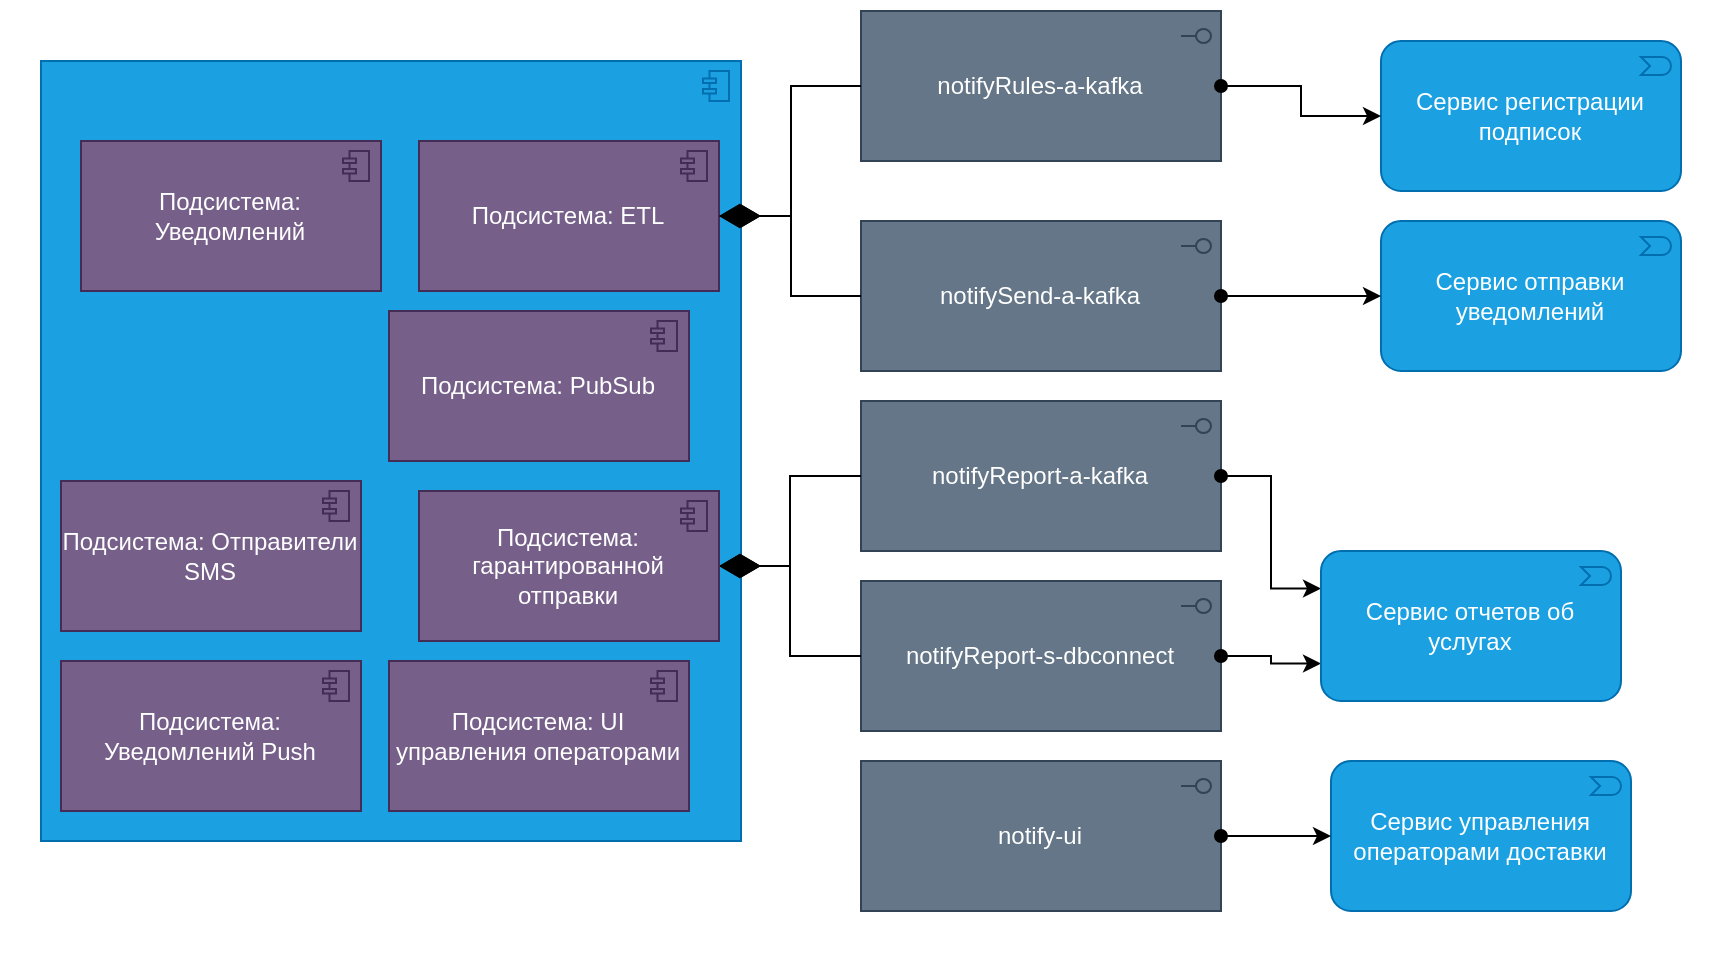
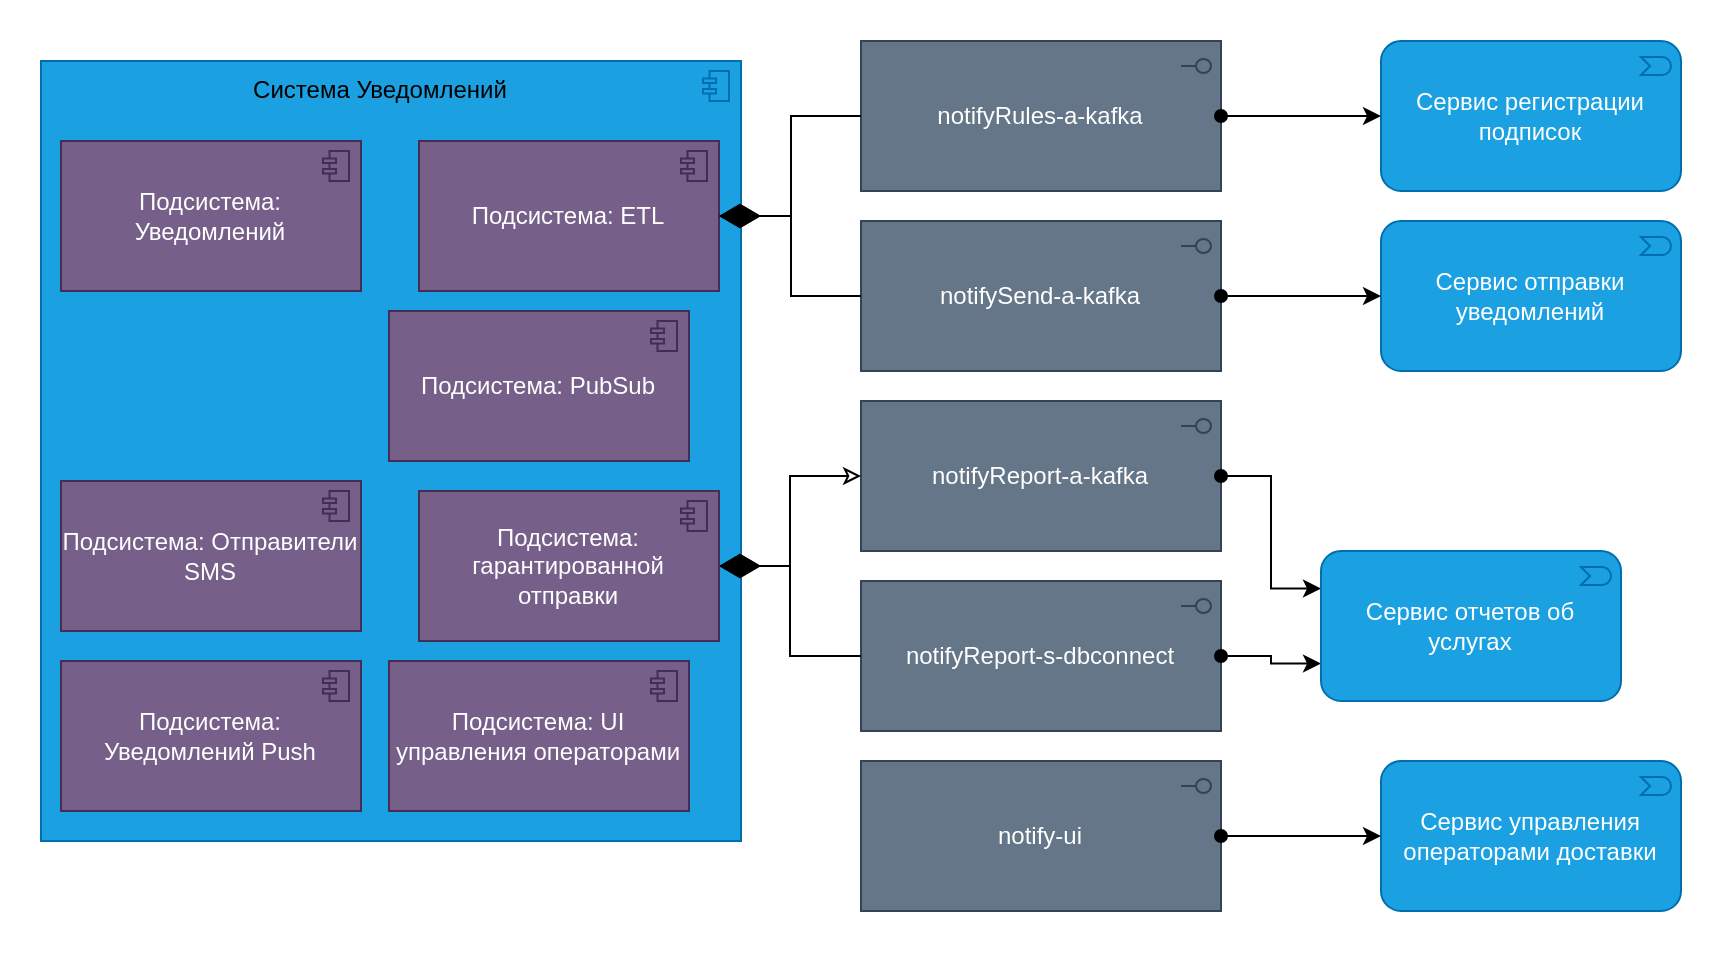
node "notifyRules-a-kafka": moved (1041, 86) -> (1041, 116)
node "Система Уведомлений": added
node "Подсистема: Уведомлений": moved (231, 216) -> (211, 216)
edge "notifyReport-a-kafka" -> "Подсистема: гарантированной отправки": arrowhead none -> classic
node "Сервис управления операторами доставки": moved (1481, 836) -> (1531, 836)
